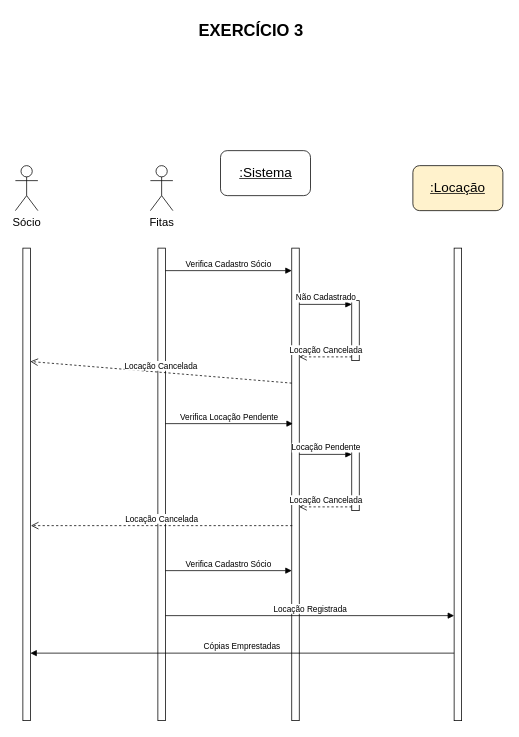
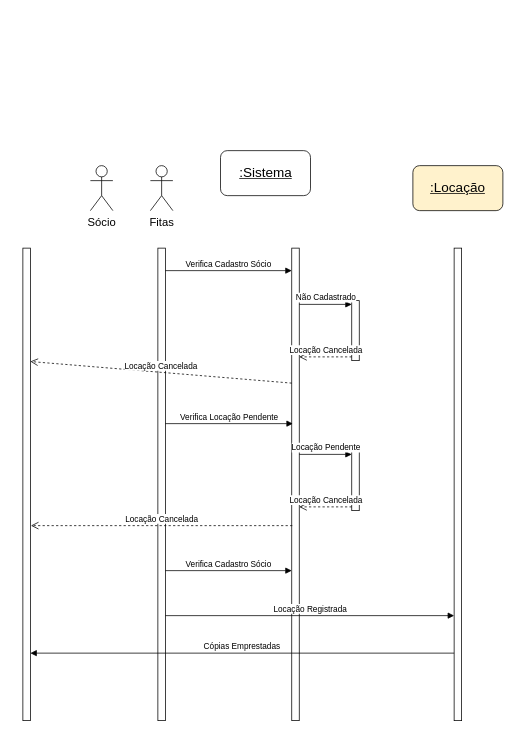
node "EXERCÍCIO 3": removed
node "Sócio": moved (27, 188) -> (102, 188)
